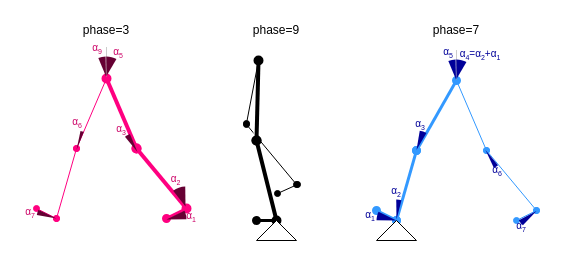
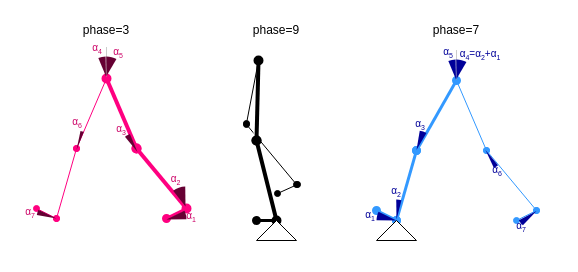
node "α9": label "α9" -> "α4"
